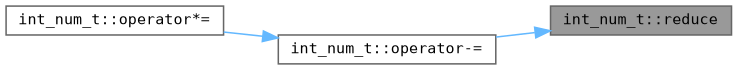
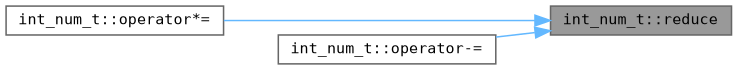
edge "int_num_t::operator*=" -> "int_num_t::operator-=": now "int_num_t::operator*=" -> "int_num_t::reduce"
